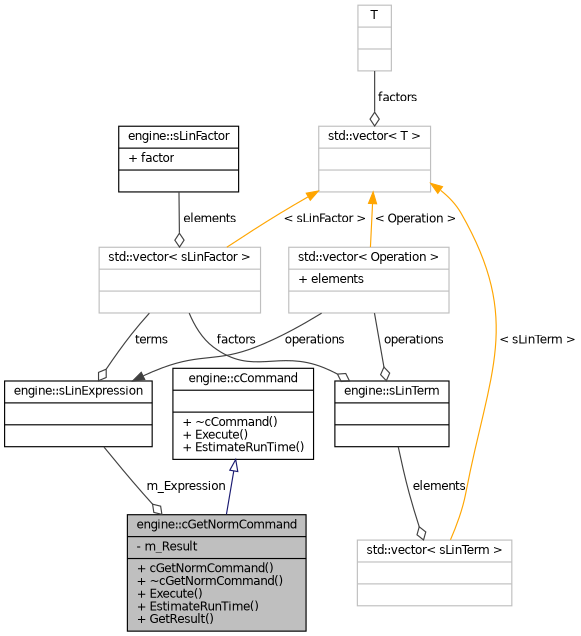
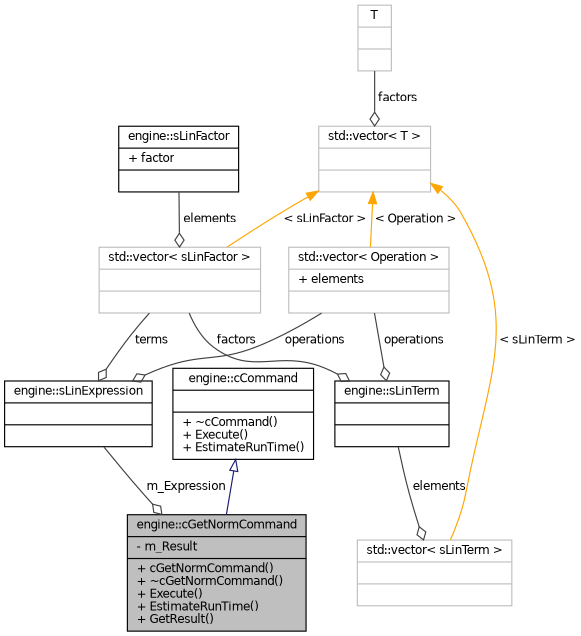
edge "std::vector< Operation >" -> "engine::sLinExpression": arrowhead normal -> odiamond
